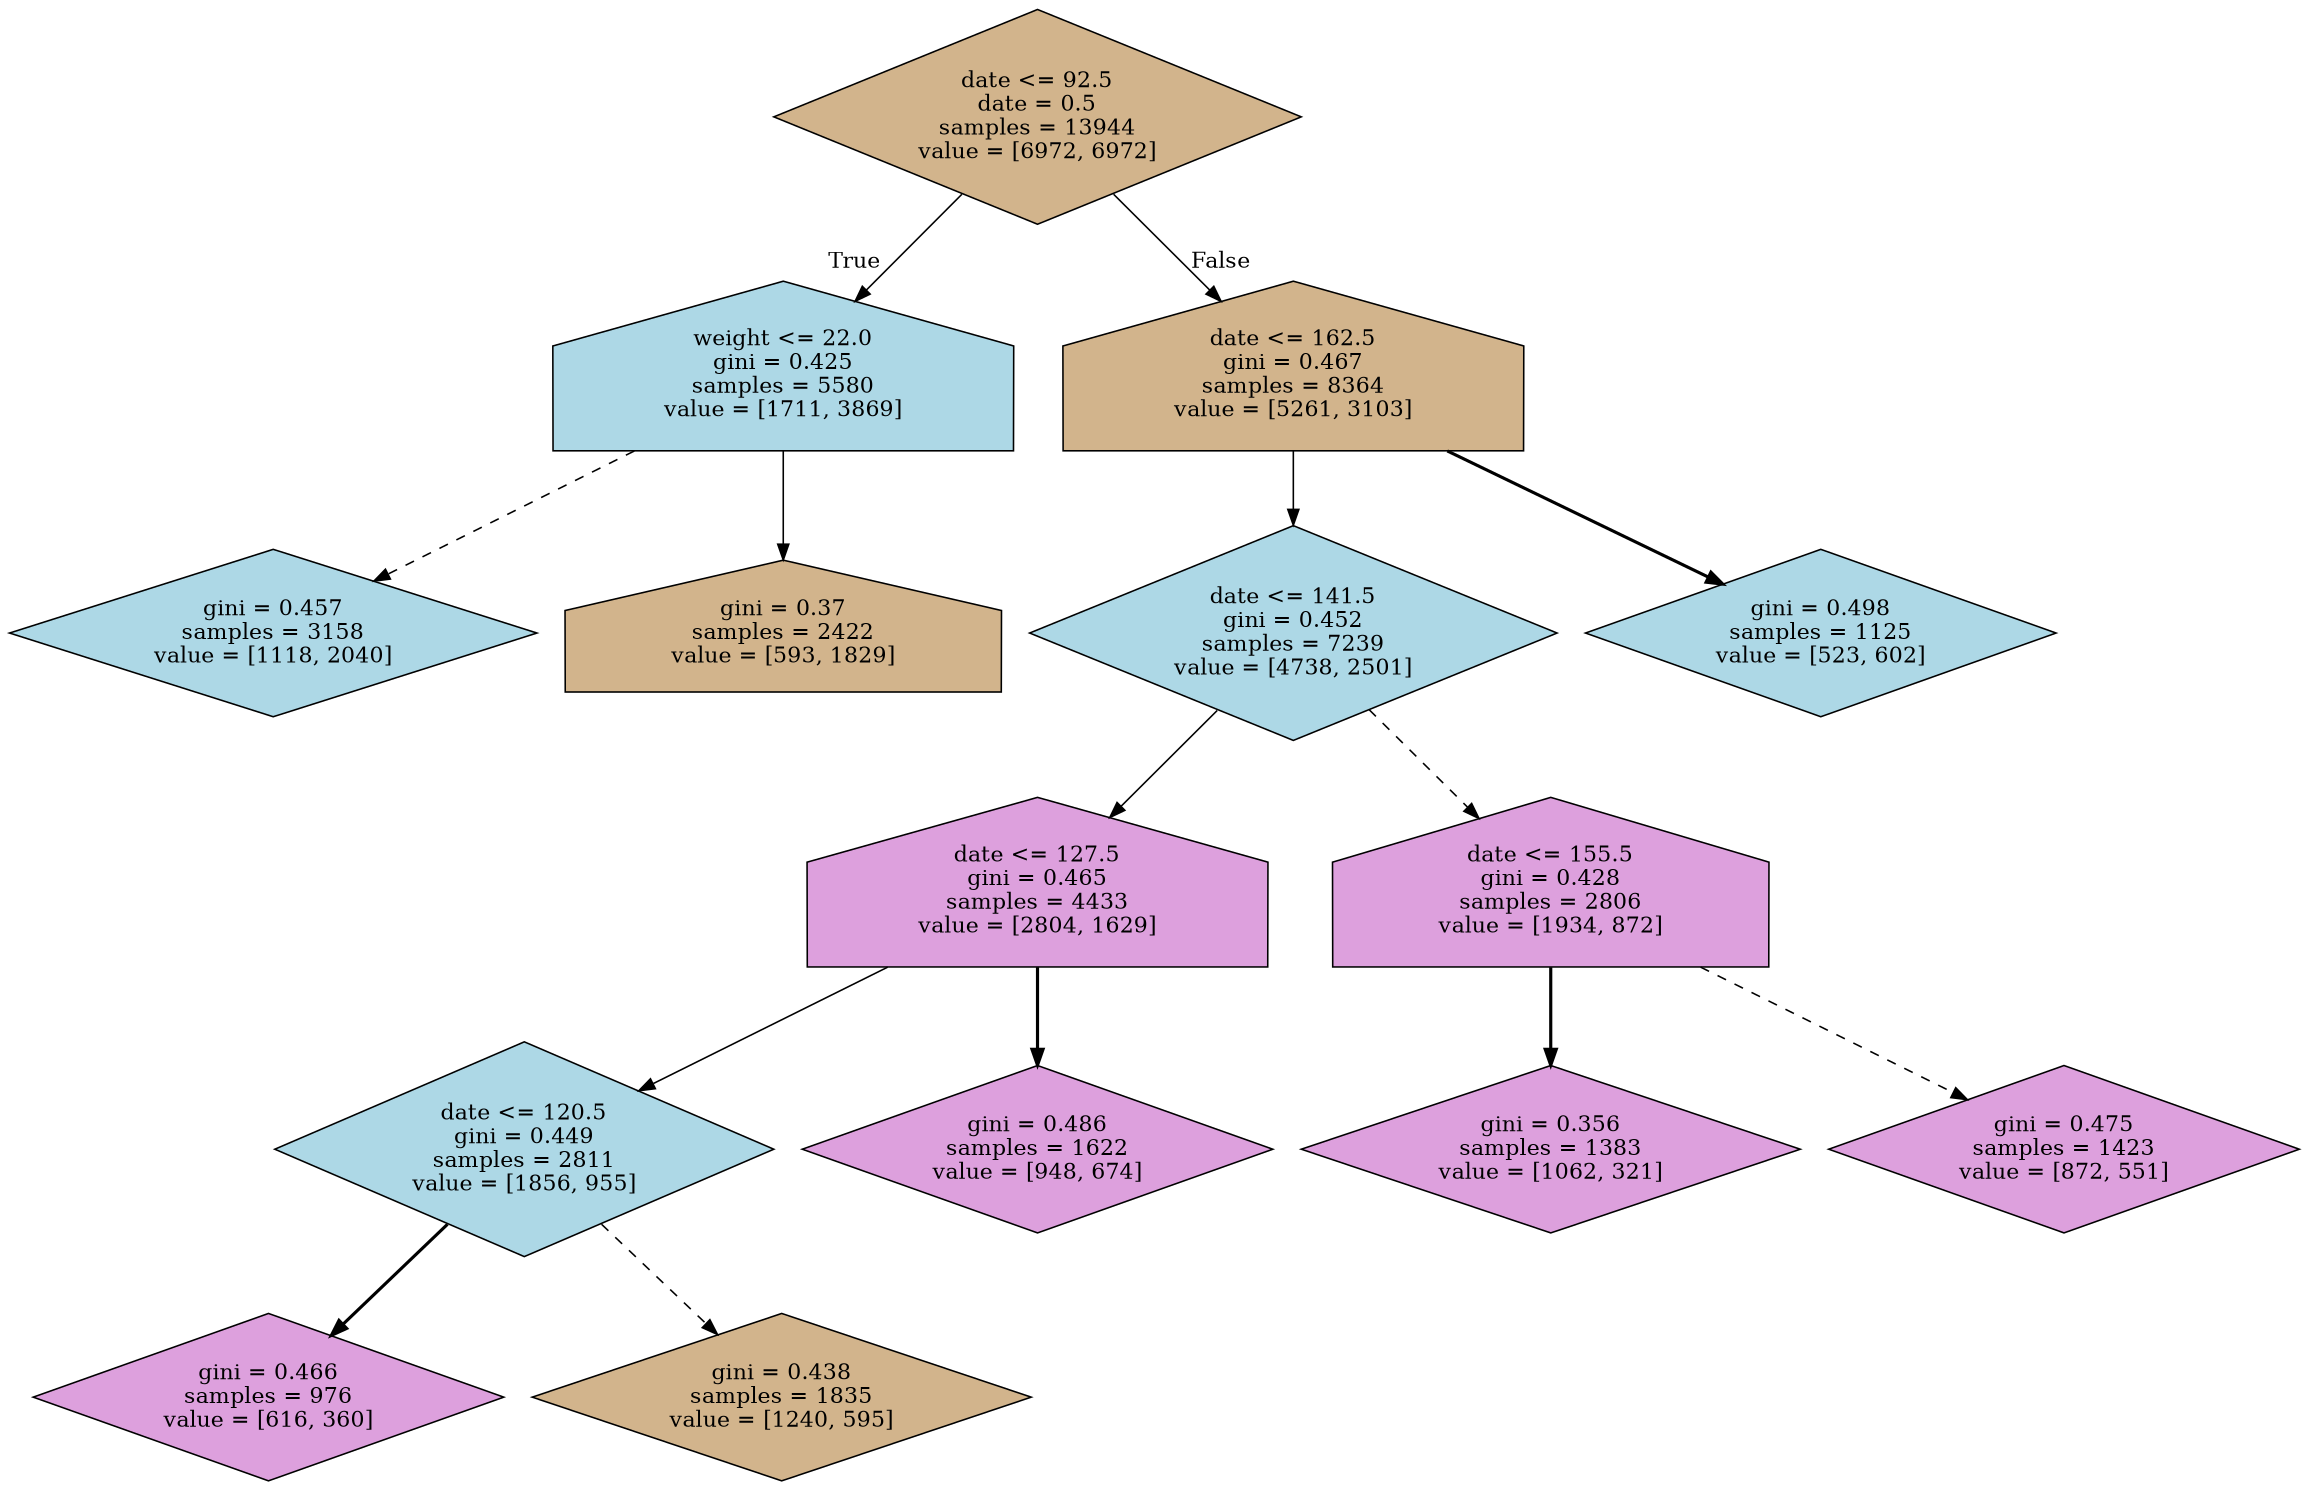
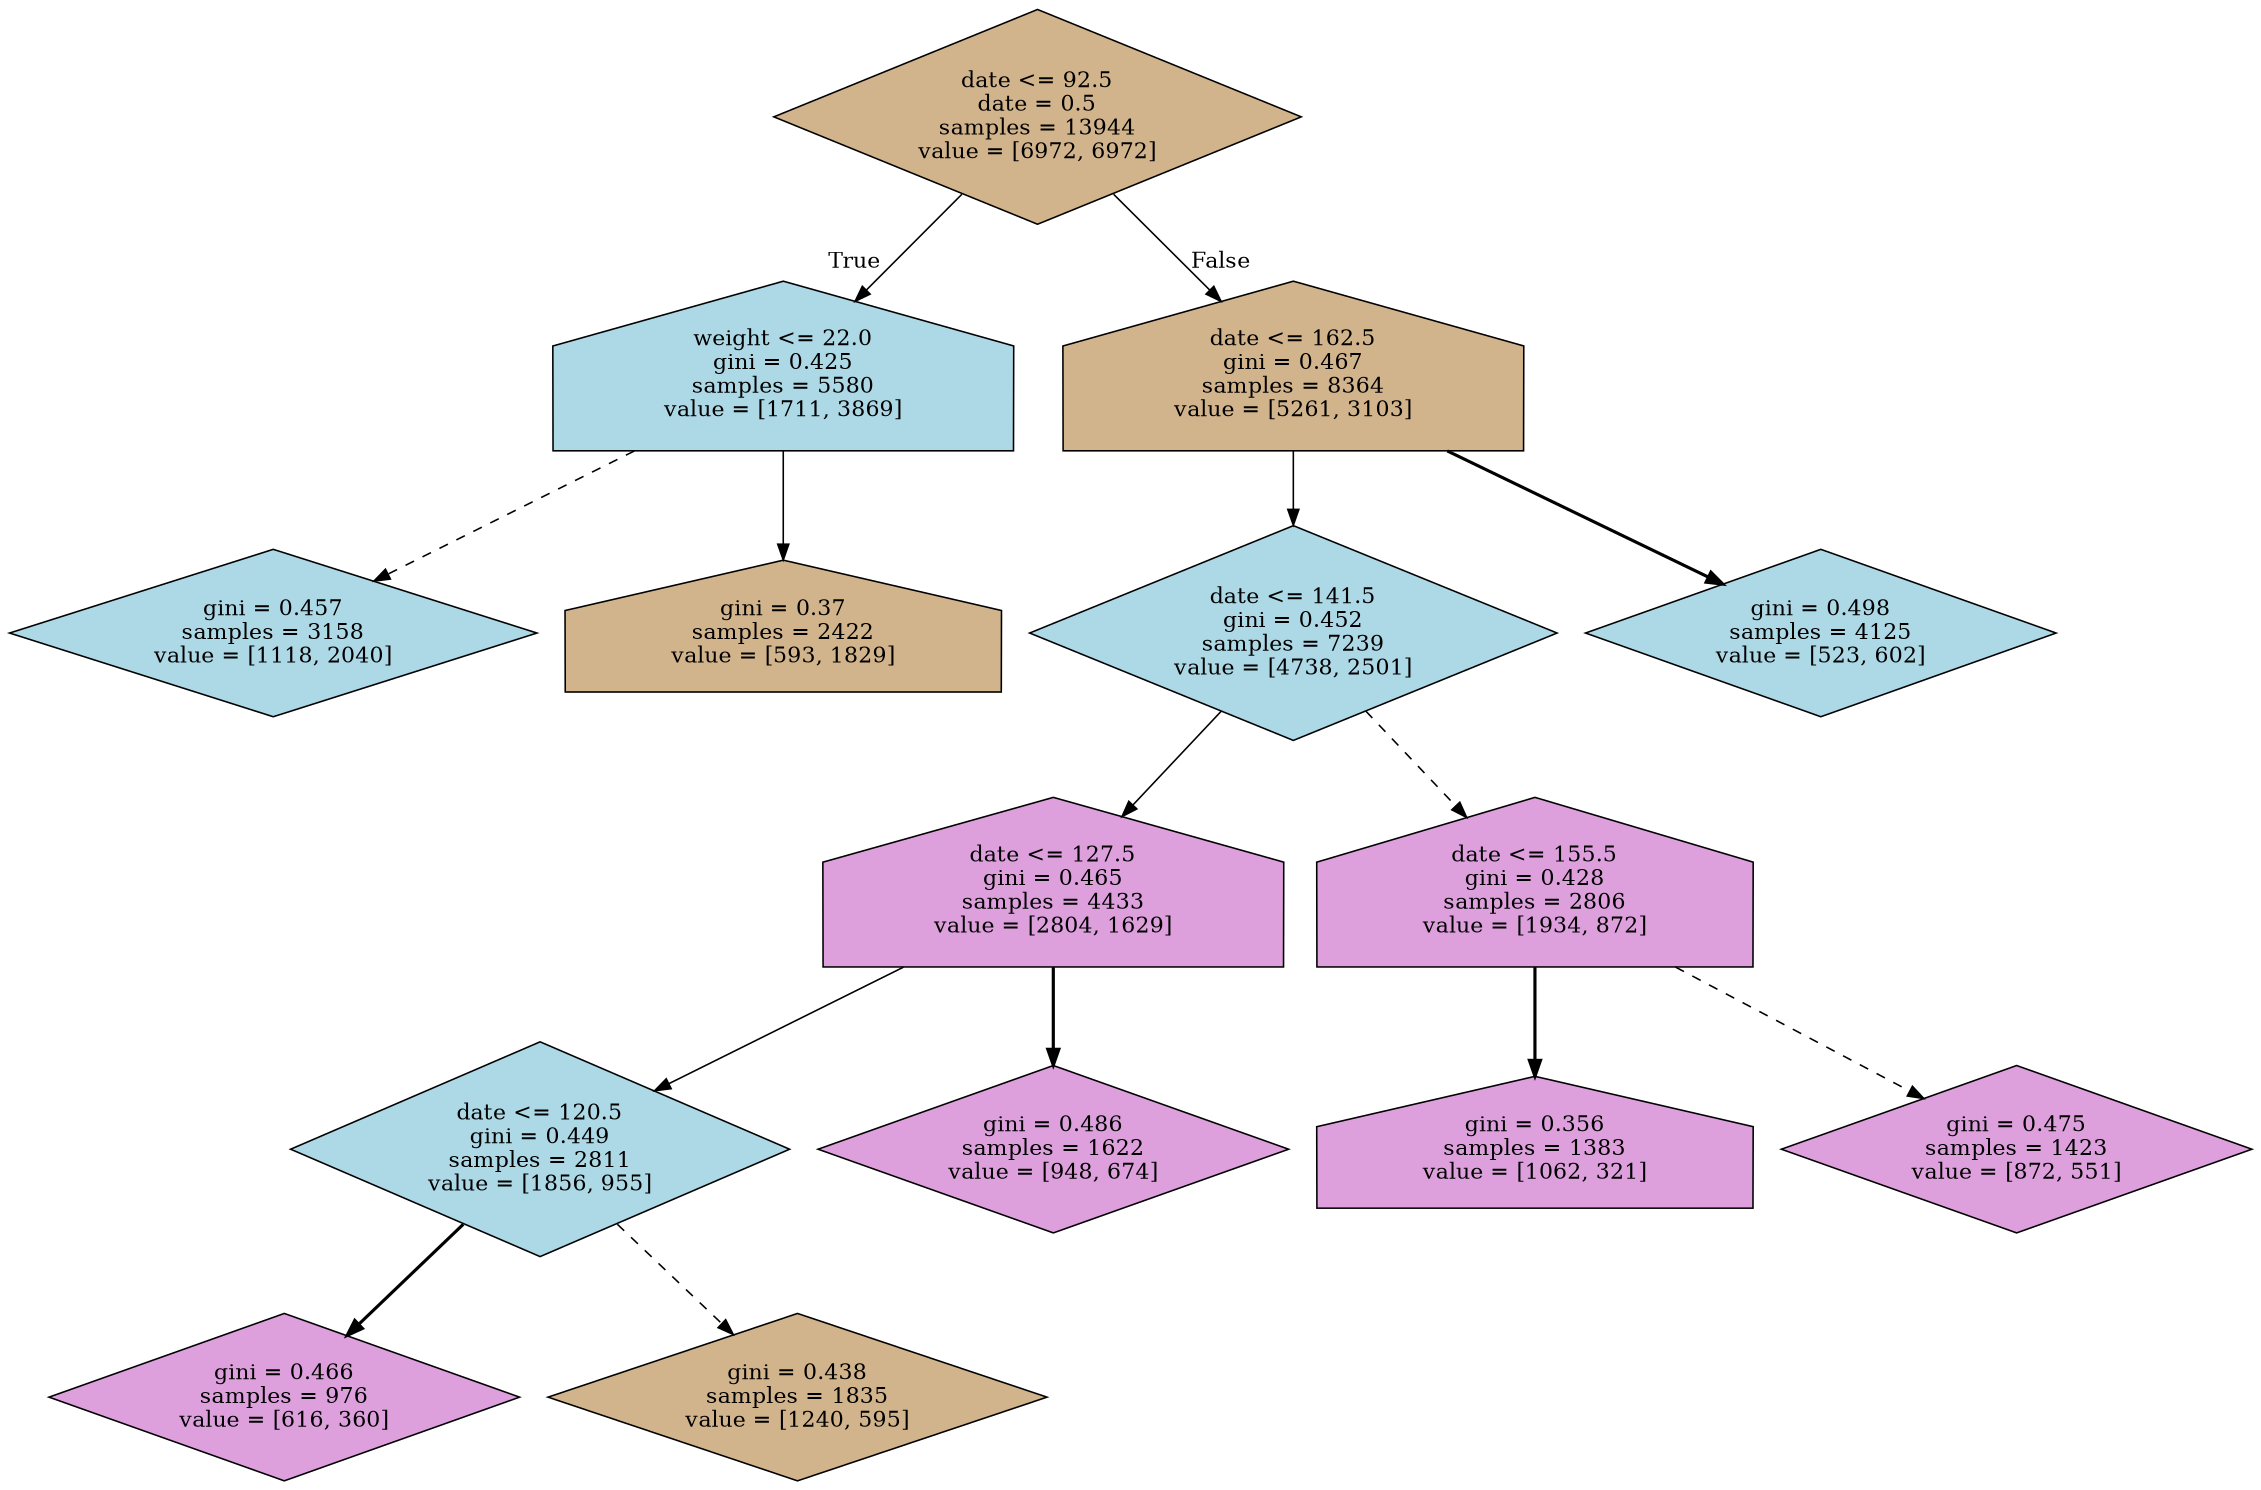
node "gini = 0.498 samples = 1125 value = [523, 602]": label "gini = 0.498 samples = 1125 value = [523, 602]" -> "gini = 0.498 samples = 4125 value = [523, 602]"
node "gini = 0.356 samples = 1383 value = [1062, 321]": shape diamond -> house
